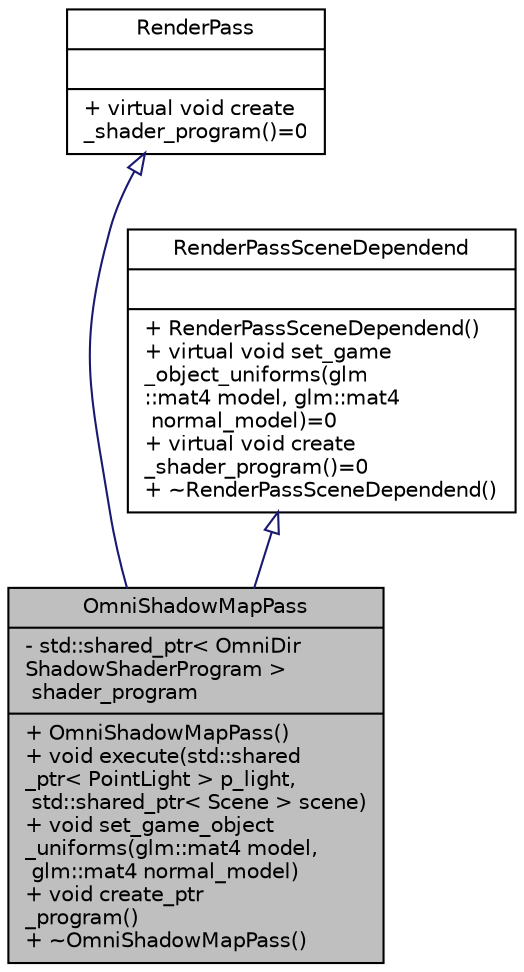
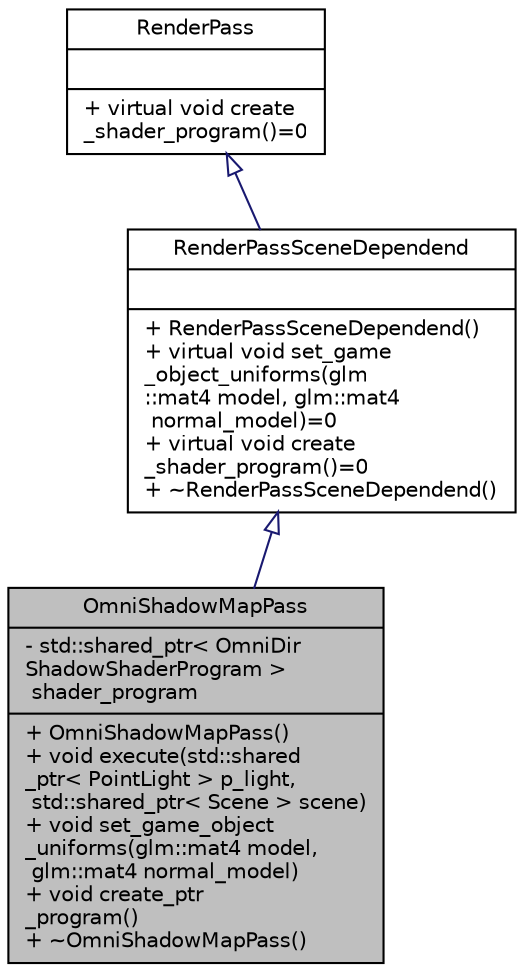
edge "OmniShadowMapPass" -> "RenderPass": now "RenderPassSceneDependend" -> "RenderPass"
